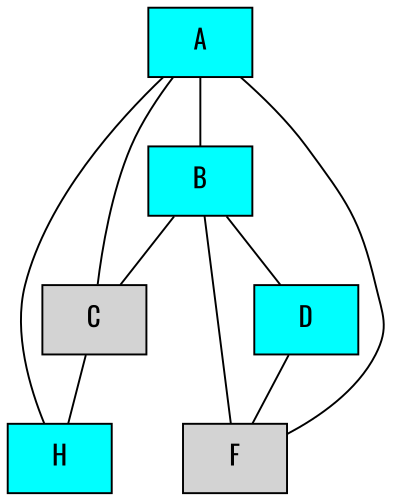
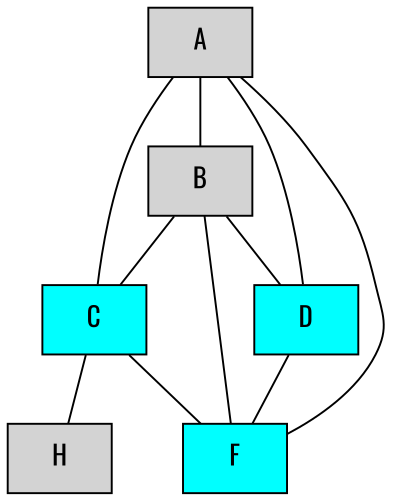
node "A": fillcolor cyan -> lightgrey
node "B": fillcolor cyan -> lightgrey
edge "A" -- "H": now "A" -- "D"
node "C": fillcolor lightgrey -> cyan
edge "C" -- "F": added
node "H": fillcolor cyan -> lightgrey
node "F": fillcolor lightgrey -> cyan
